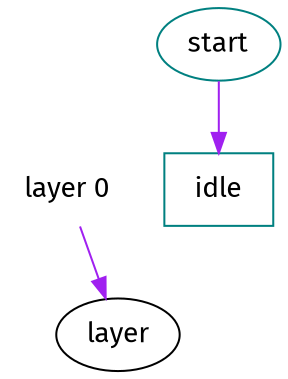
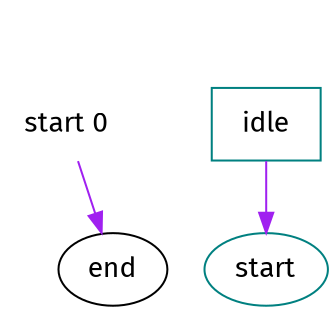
edge "start" -> "idle": reversed
node "layer 0": label "layer 0" -> "start 0"
node "layer": label "layer" -> "end"
